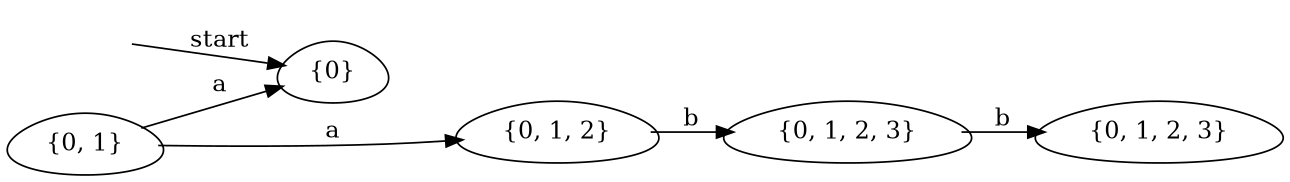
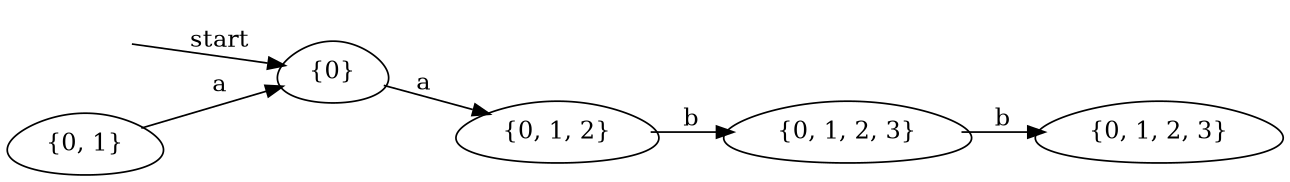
edge "{0, 1}" -> "{0, 1, 2}": now "{0}" -> "{0, 1, 2}"
